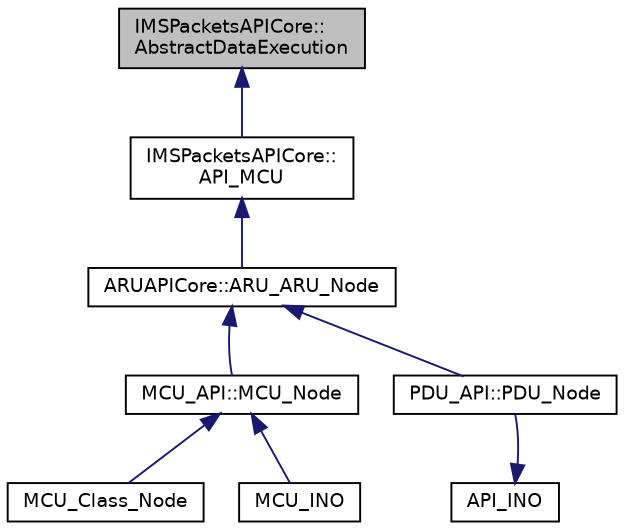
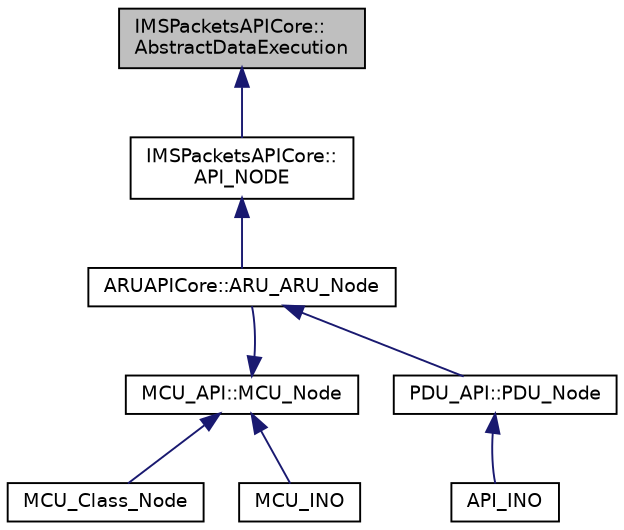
node "IMSPacketsAPICore:: API_MCU": label "IMSPacketsAPICore:: API_MCU" -> "IMSPacketsAPICore:: API_NODE"
edge "MCU_API::MCU_Node" -> "ARUAPICore::ARU_ARU_Node": reversed
edge "PDU_API::PDU_Node" -> "API_INO": reversed
